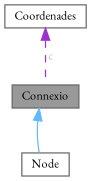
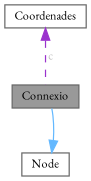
edge "Node" -> "Connexio": reversed
